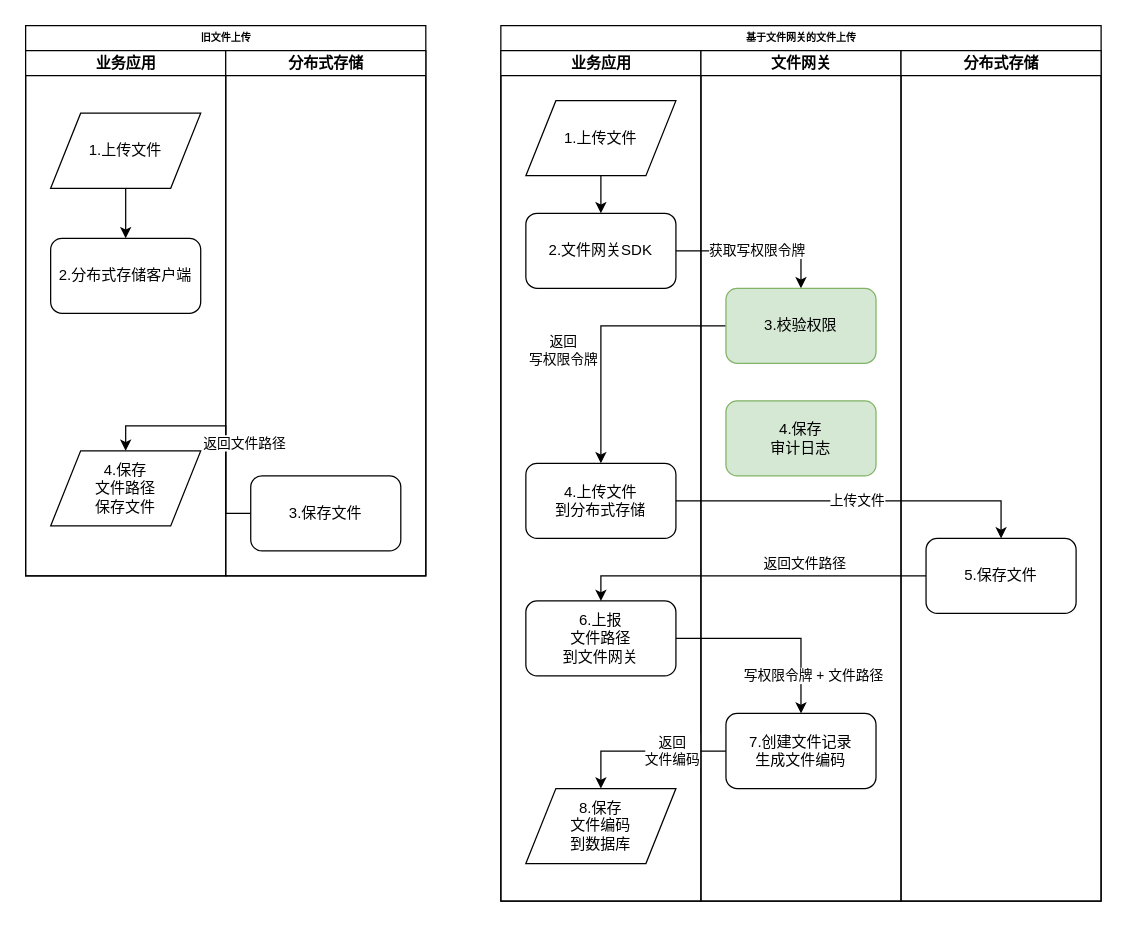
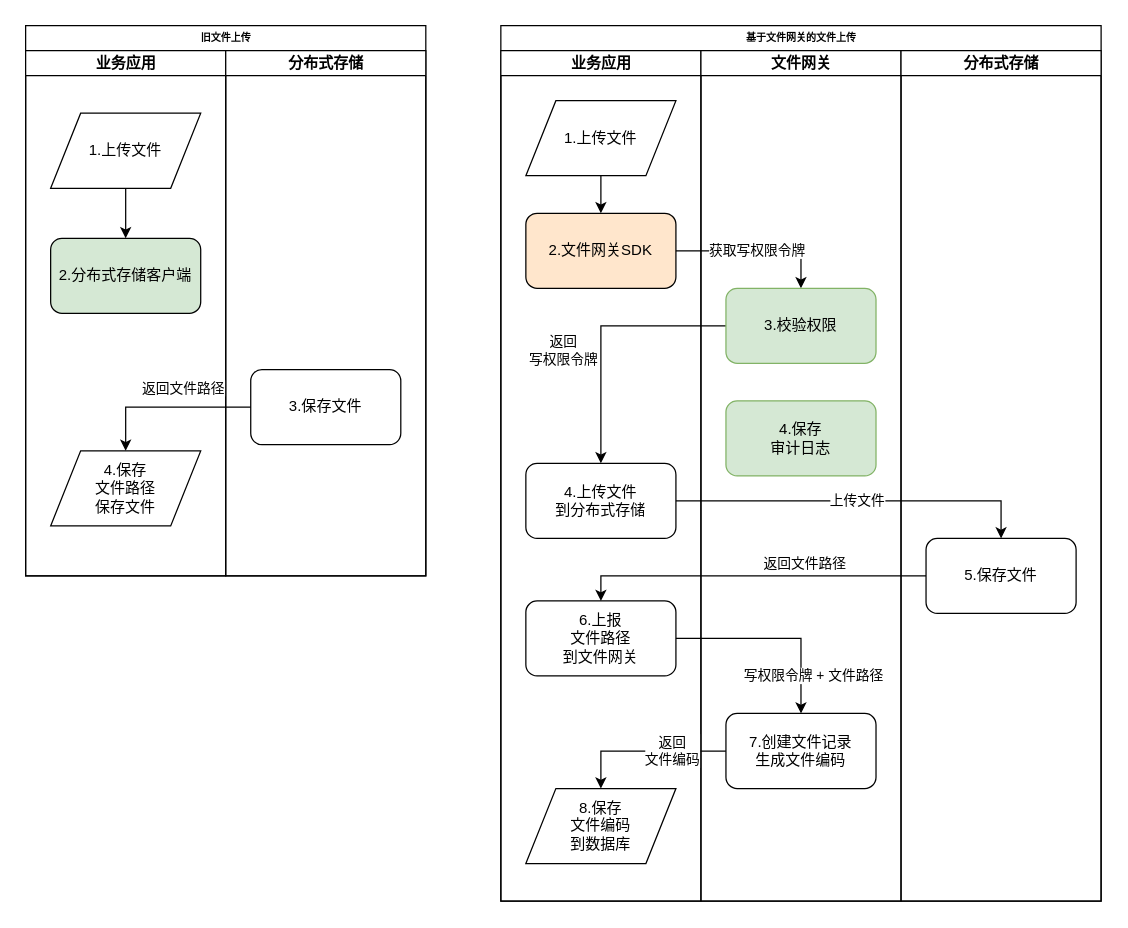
node "2.文件网关SDK": fillcolor #ffffff -> #ffe6cc
node "2.分布式存储客户端": fillcolor #ffffff -> #d5e8d4
node "3.保存文件": moved (326, 513) -> (326, 407)
